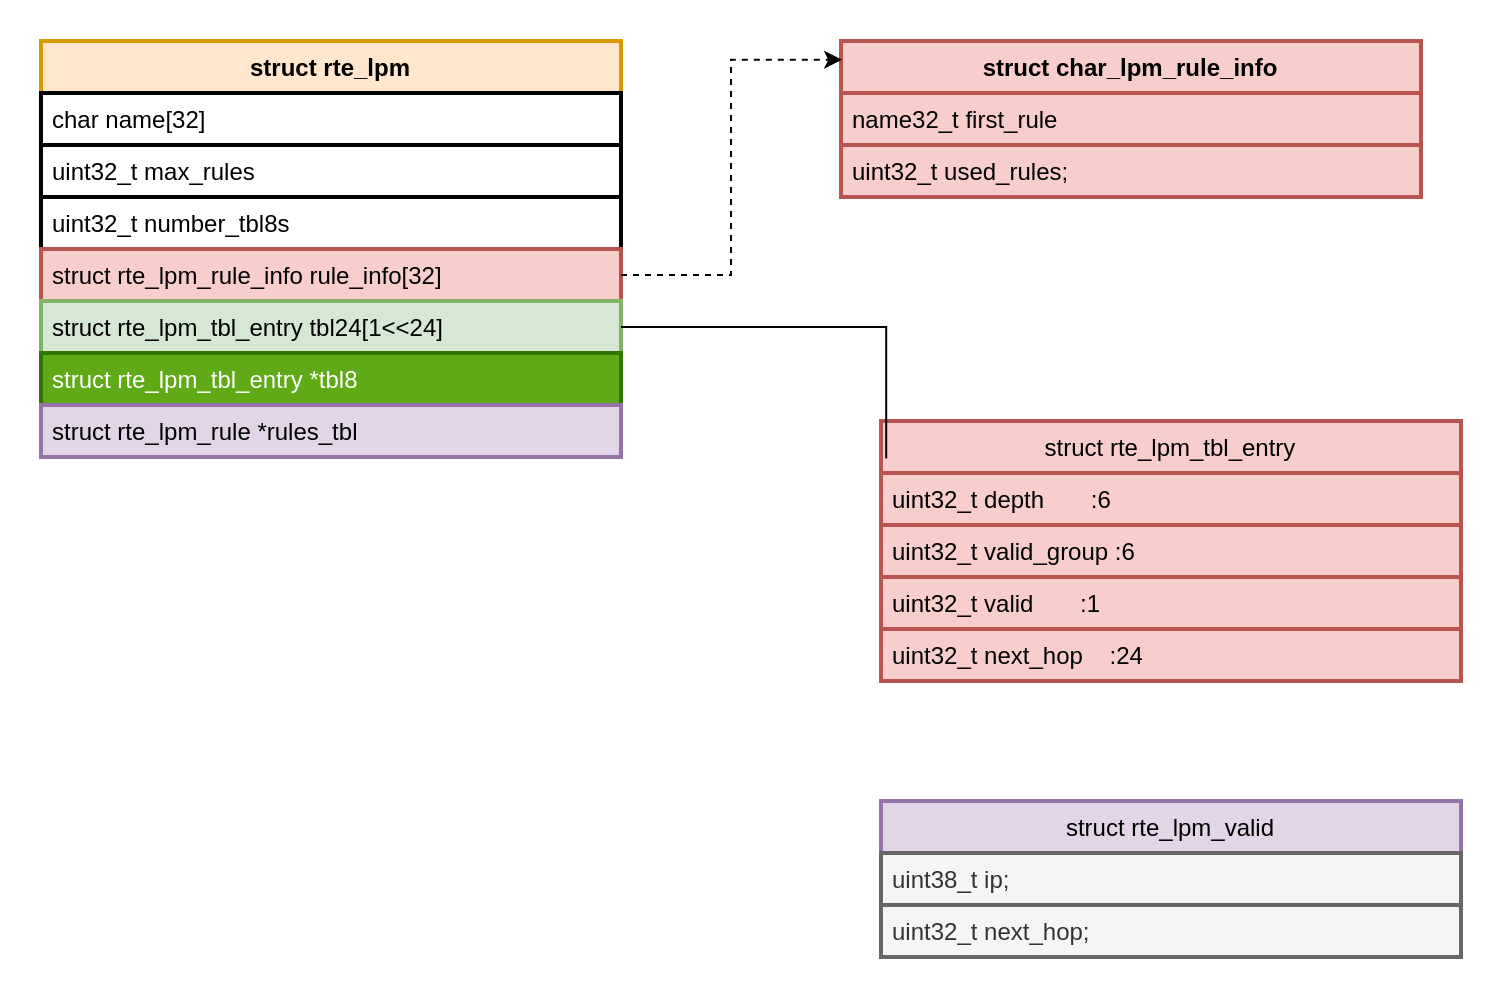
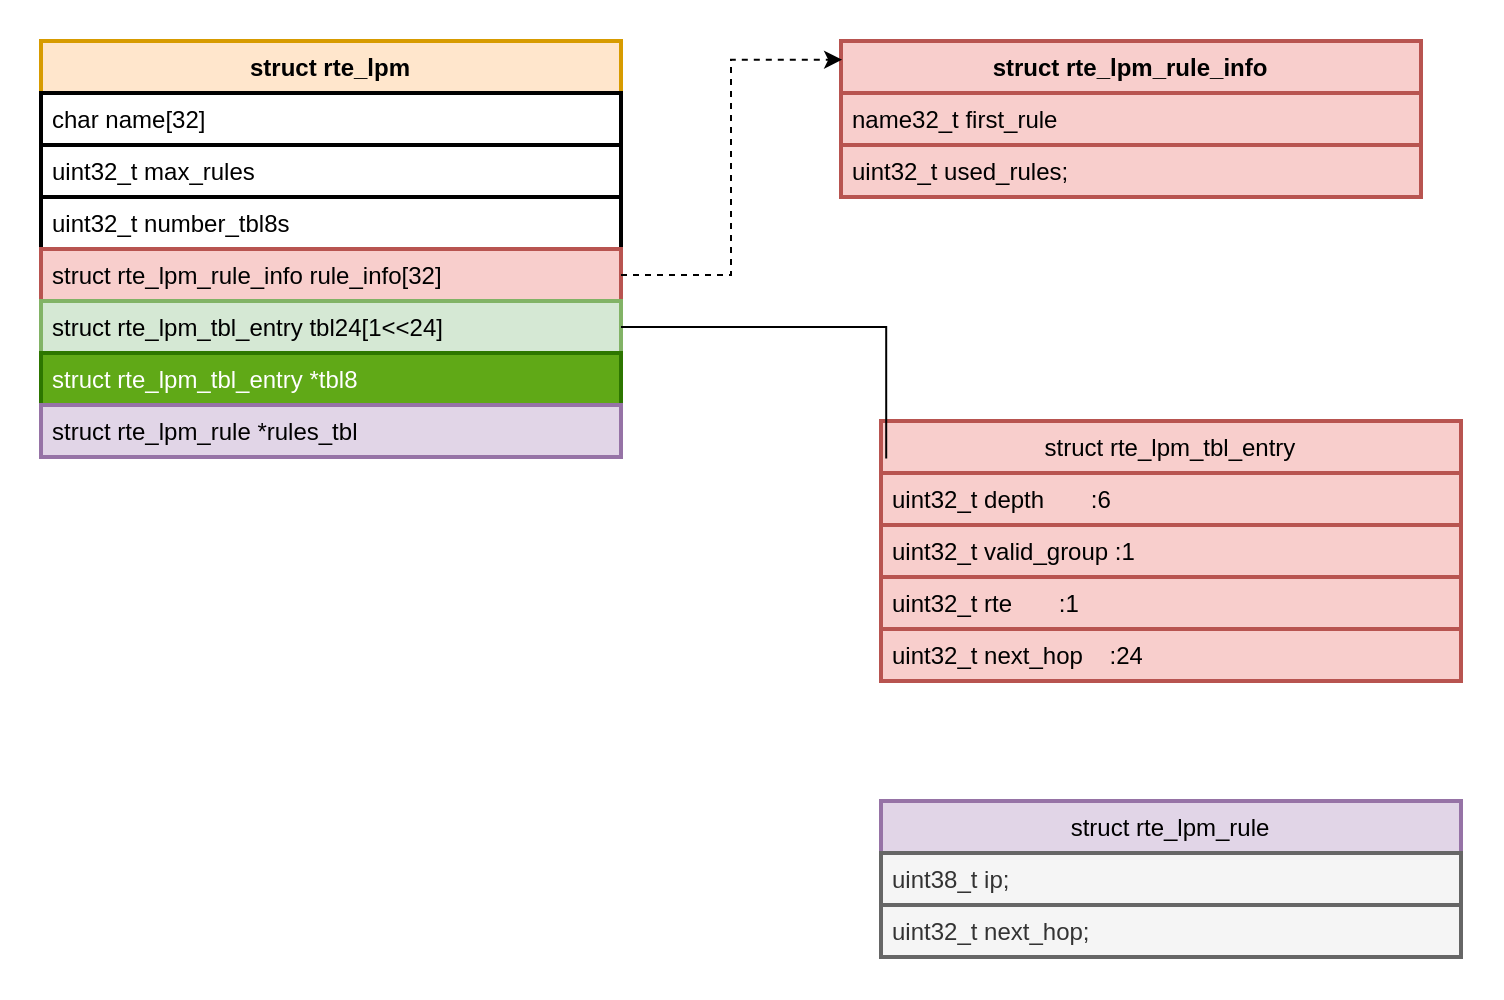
node "struct char_lpm_rule_info": label "struct char_lpm_rule_info" -> "struct rte_lpm_rule_info"
node "uint32_t valid_group :6": label "uint32_t valid_group :6" -> "uint32_t valid_group :1"
node "uint32_t valid :1": label "uint32_t valid :1" -> "uint32_t rte :1"
node "struct rte_lpm_valid": label "struct rte_lpm_valid" -> "struct rte_lpm_rule"
